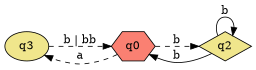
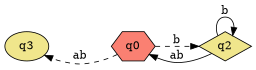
edge "q3" -> "q0": removed, label "b | bb"
edge "q0" -> "q3": label "a" -> "ab"
edge "q2" -> "q0": label "b" -> "ab"
